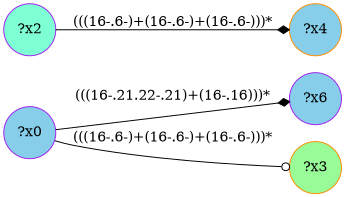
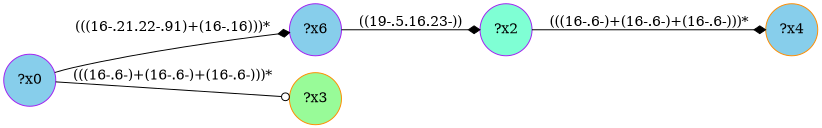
edge "?x6" -> "?x2": added, label "((19-.5.16.23-))"
edge "?x0" -> "?x6": label "(((16-.21.22-.21)+(16-.16)))*" -> "(((16-.21.22-.91)+(16-.16)))*"
